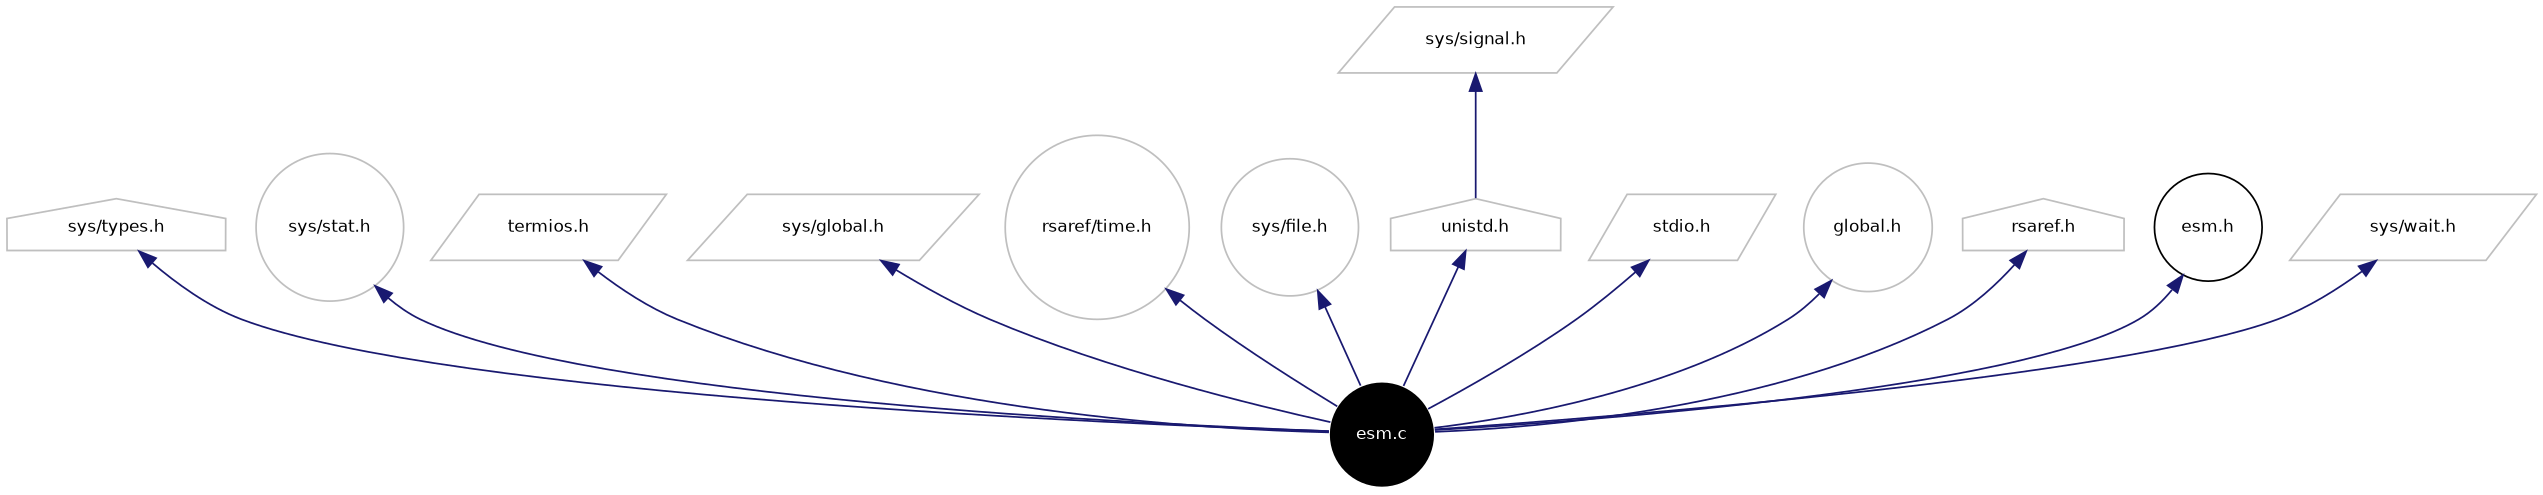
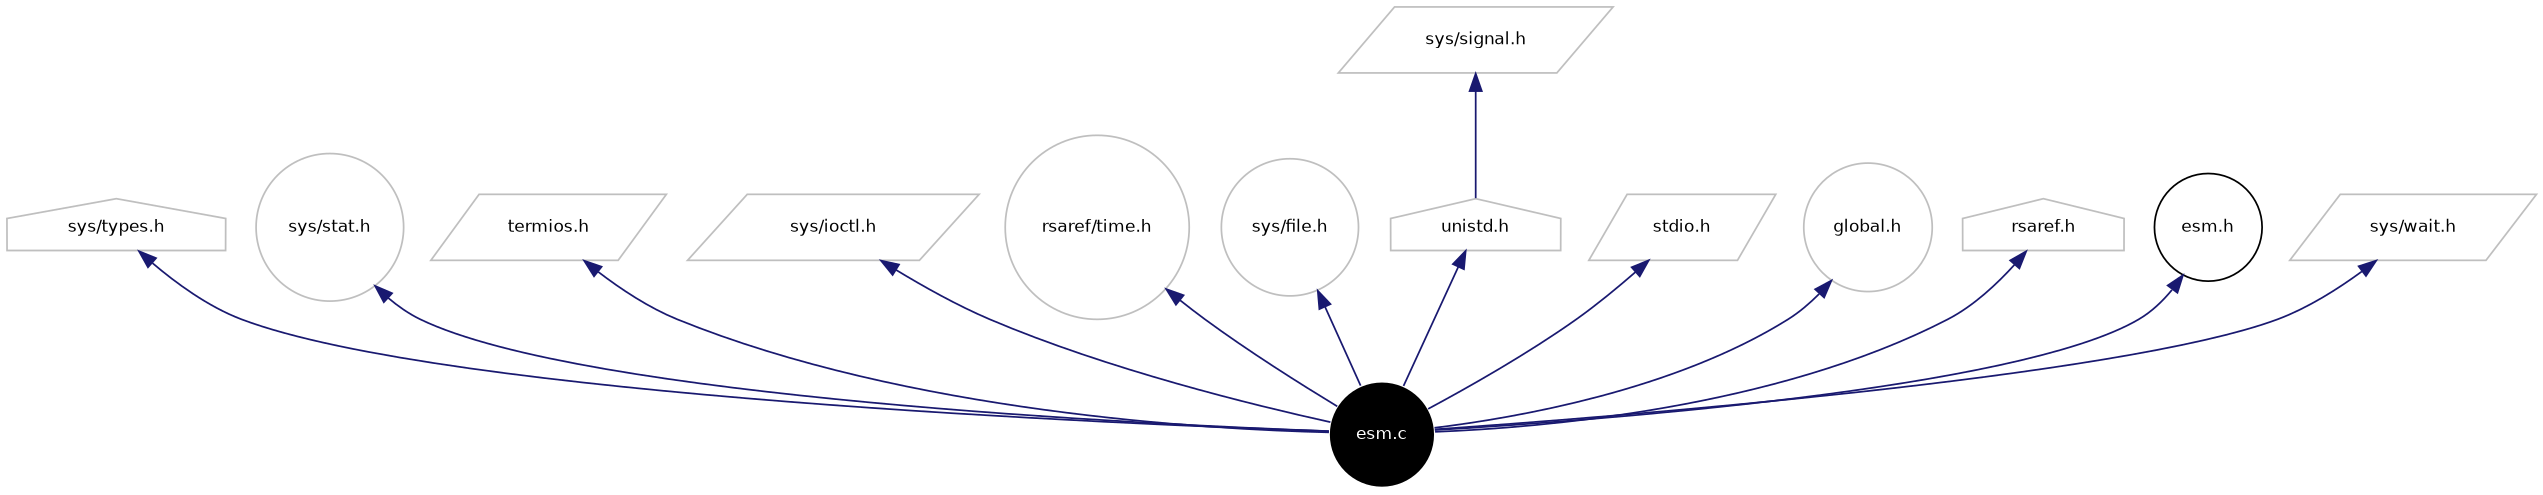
node "sys/global.h": label "sys/global.h" -> "sys/ioctl.h"
